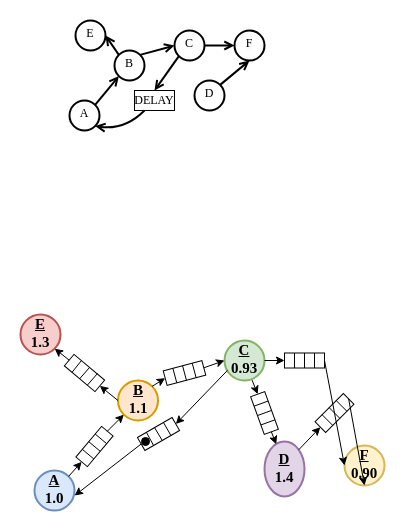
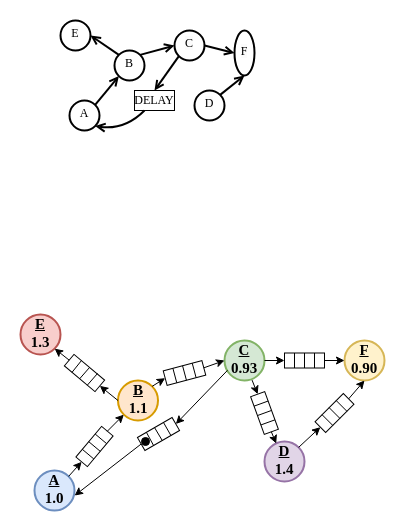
node "E": moved (91, 36) -> (76, 36)
node "F": size 30x30 -> 20x45
node "D": moved (210, 96) -> (210, 106)
node "F 0.90": moved (365, 466) -> (365, 361)
node "D 1.4": size 40x55 -> 40x40
